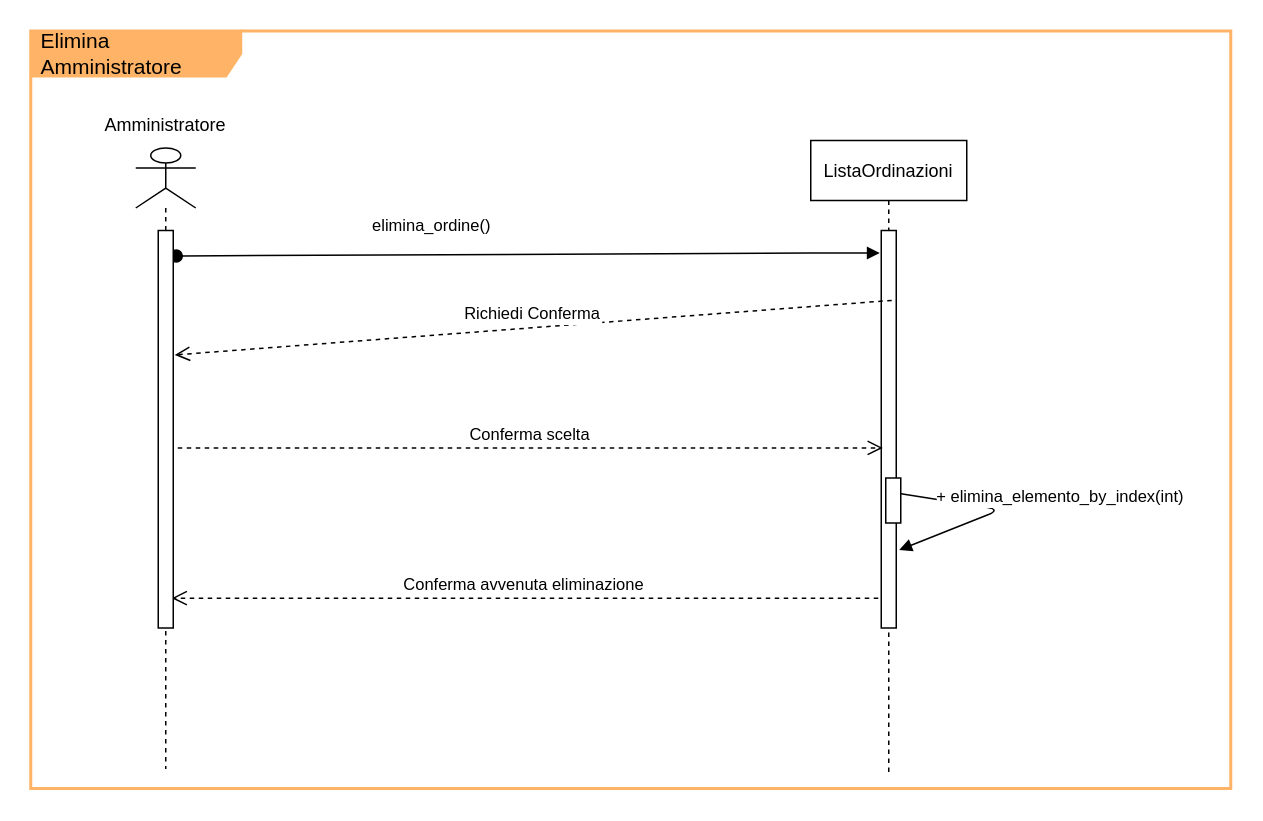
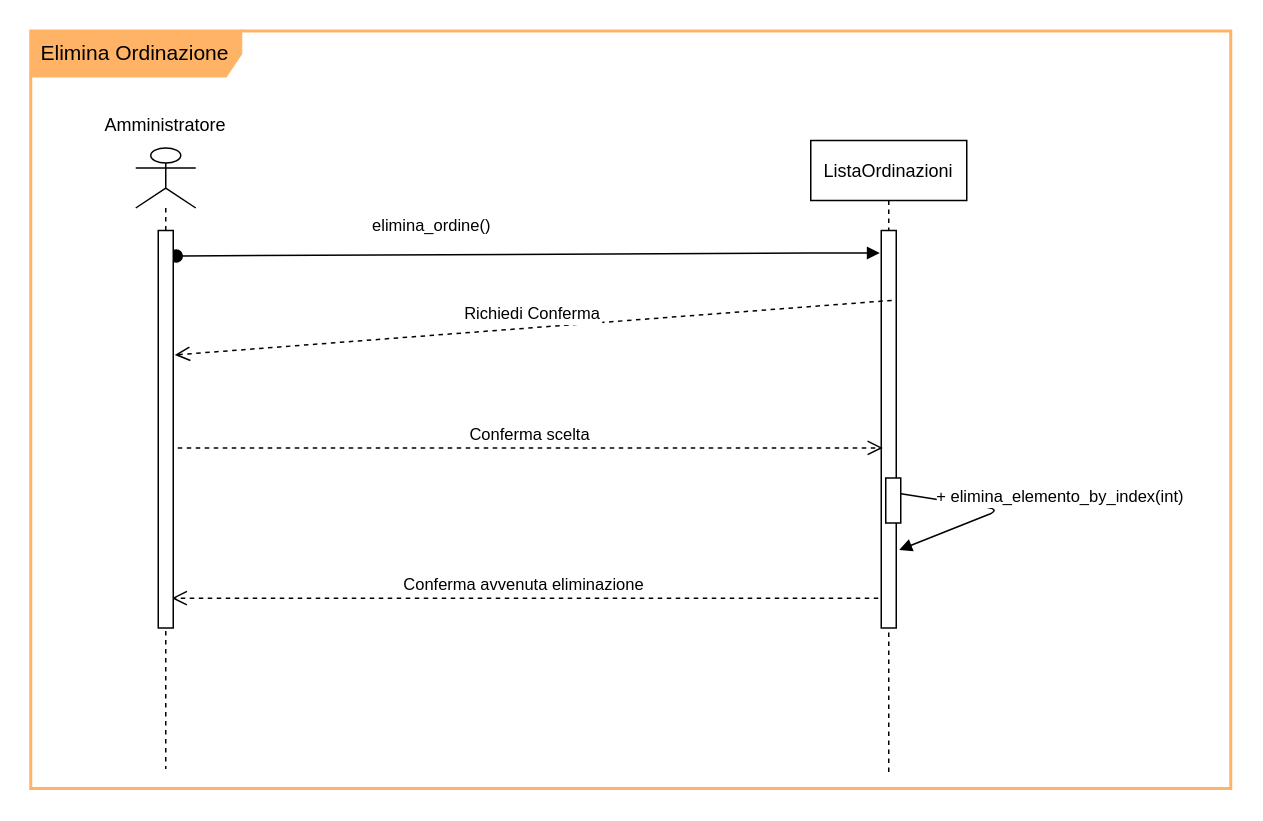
node "Elimina Amministratore": label "Elimina Amministratore" -> "Elimina Ordinazione"
